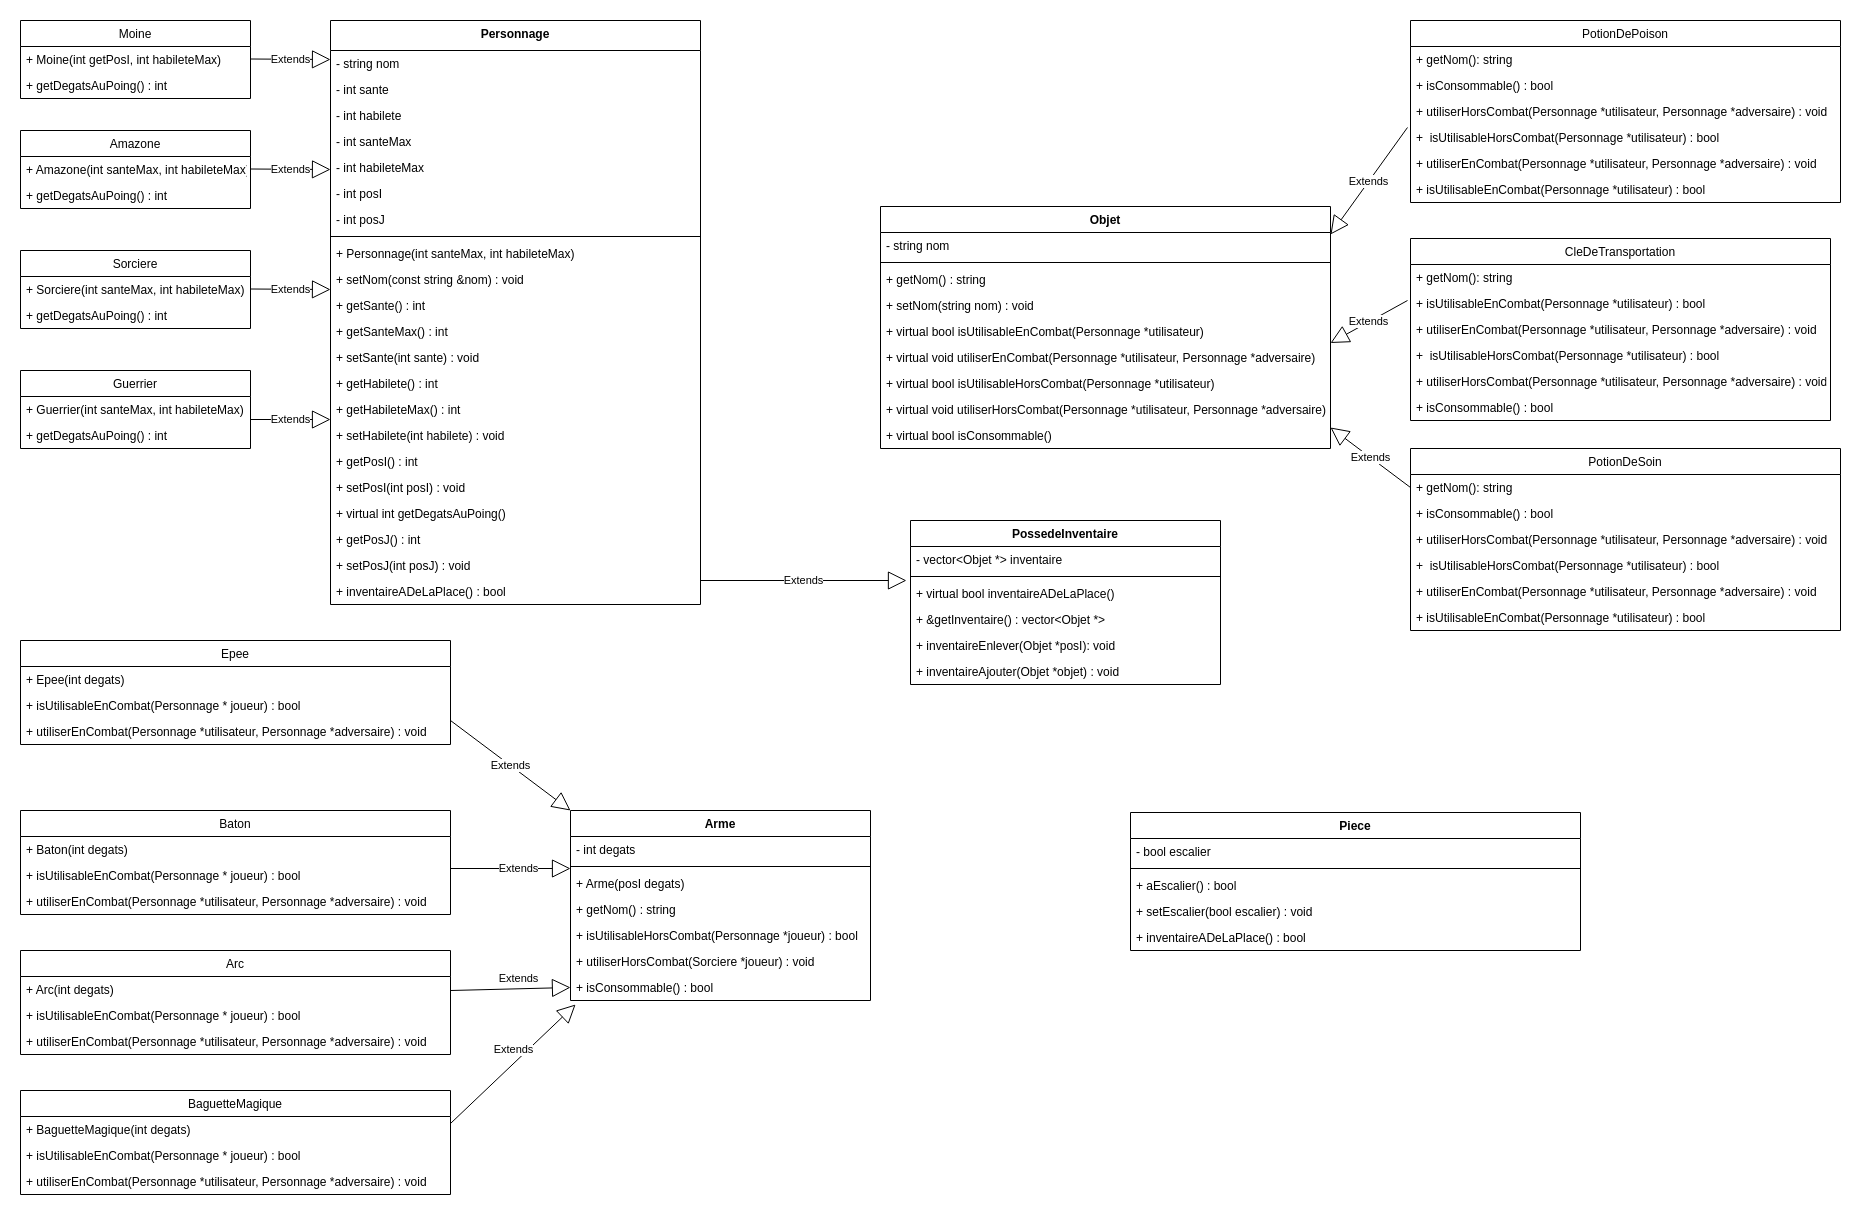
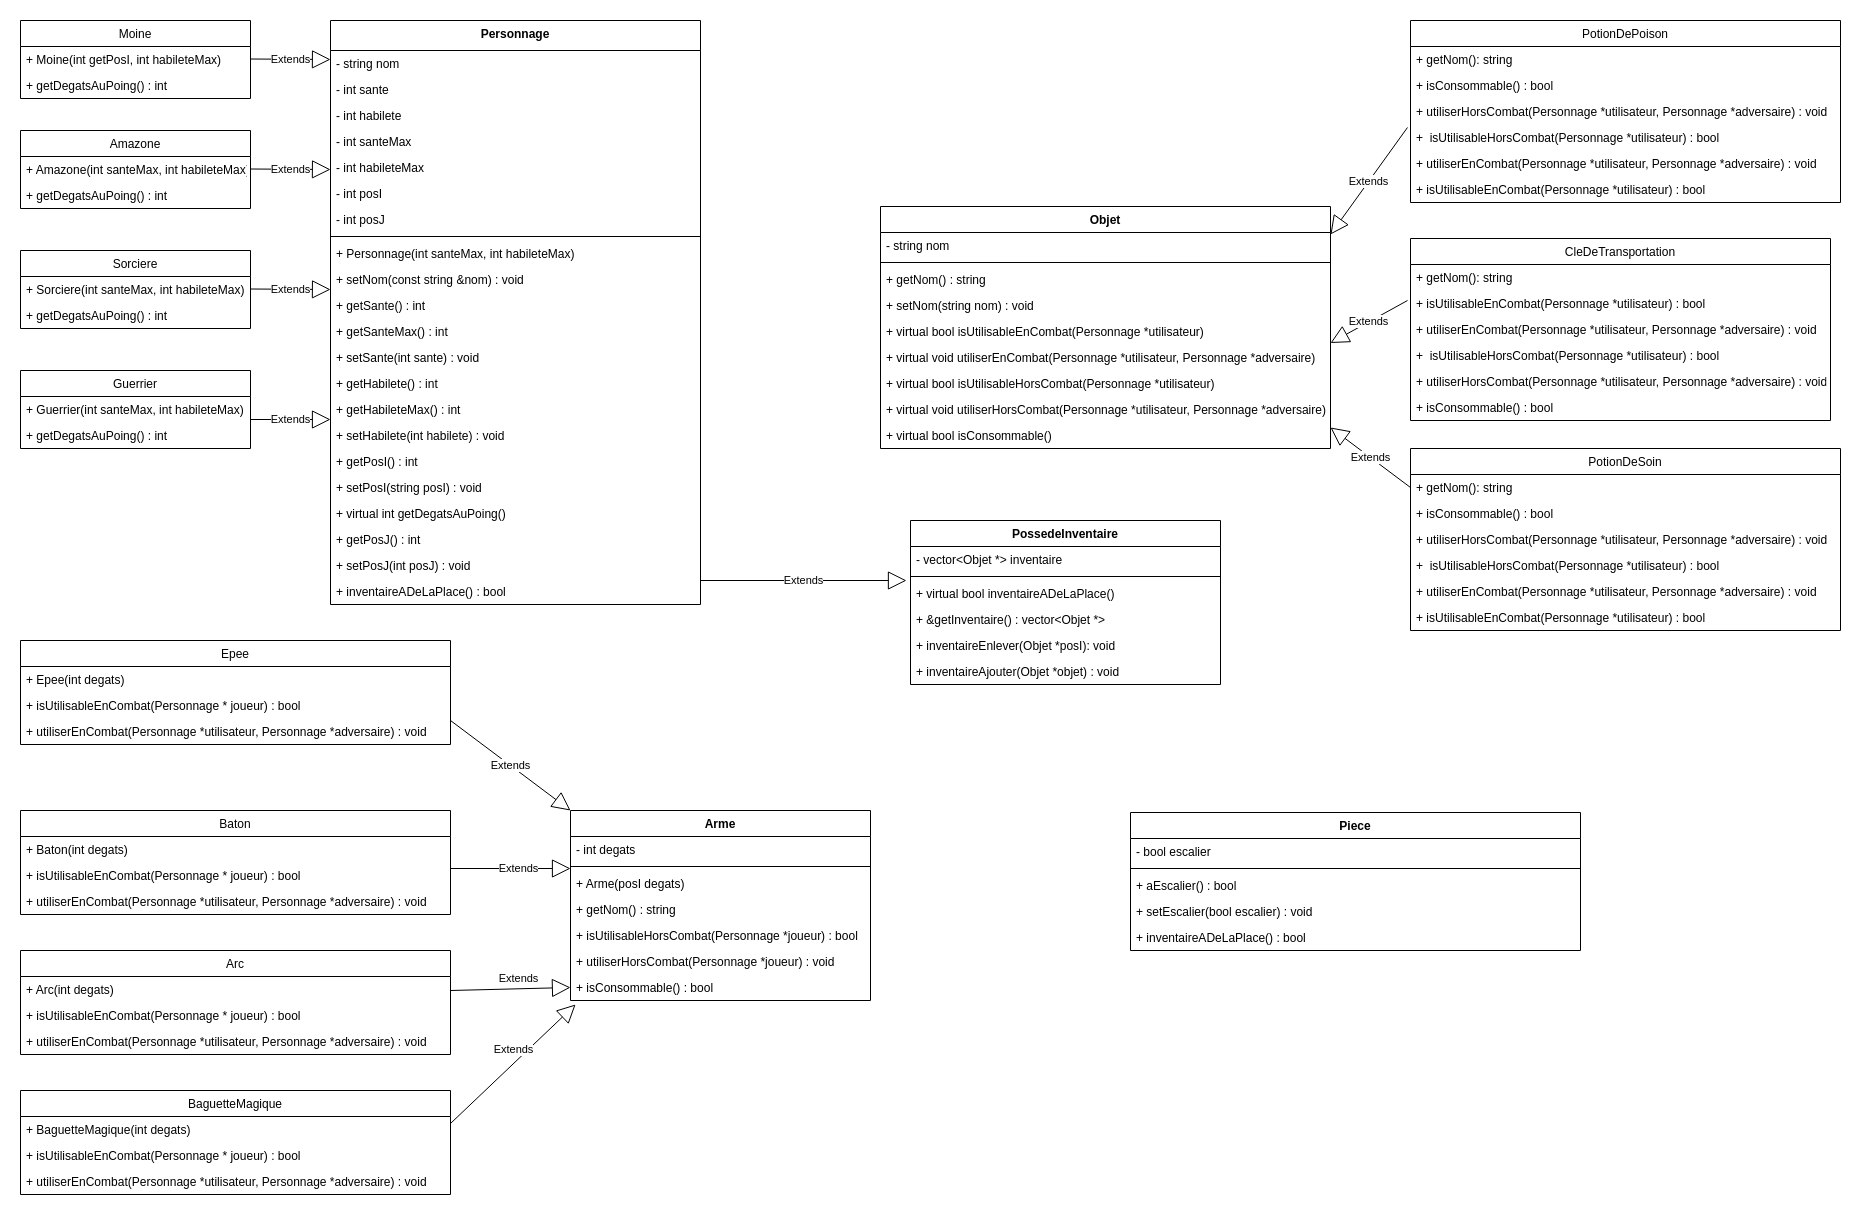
node "+ setPosI(int posI) : void": label "+ setPosI(int posI) : void" -> "+ setPosI(string posI) : void"
node "+ utiliserHorsCombat(Sorciere *joueur) : void": label "+ utiliserHorsCombat(Sorciere *joueur) : void" -> "+ utiliserHorsCombat(Personnage *joueur) : void"
